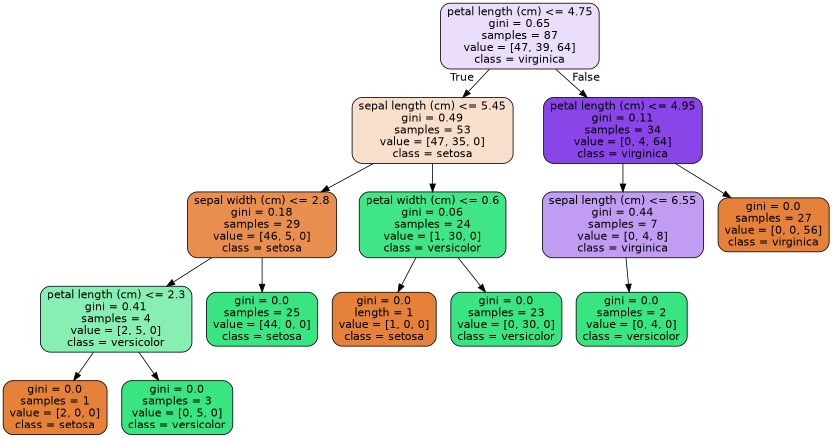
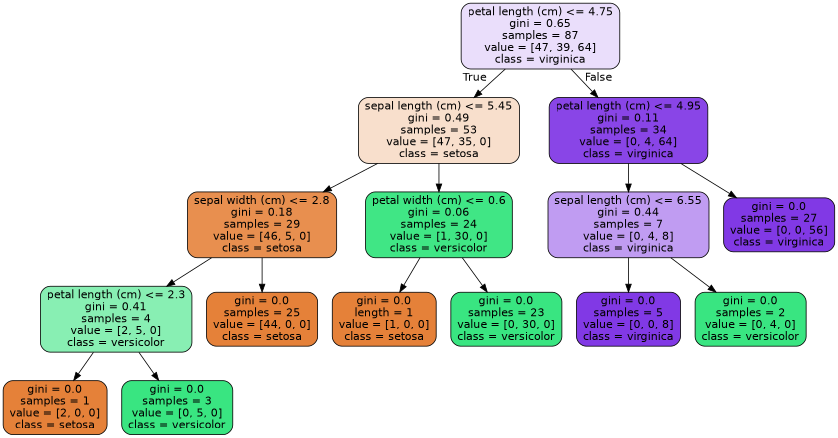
node "gini = 0.0 samples = 27 value = [0, 0, 56] class = virginica": fillcolor #e58139 -> #8139e5
node "gini = 0.0 samples = 25 value = [44, 0, 0] class = setosa": fillcolor #39e581 -> #e58139
node "gini = 0.0 samples = 5 value = [0, 0, 8] class = virginica": added
